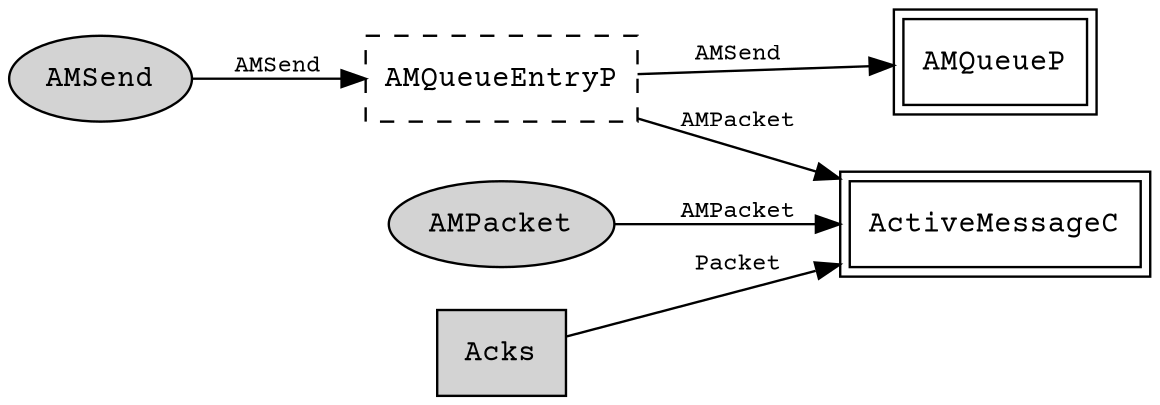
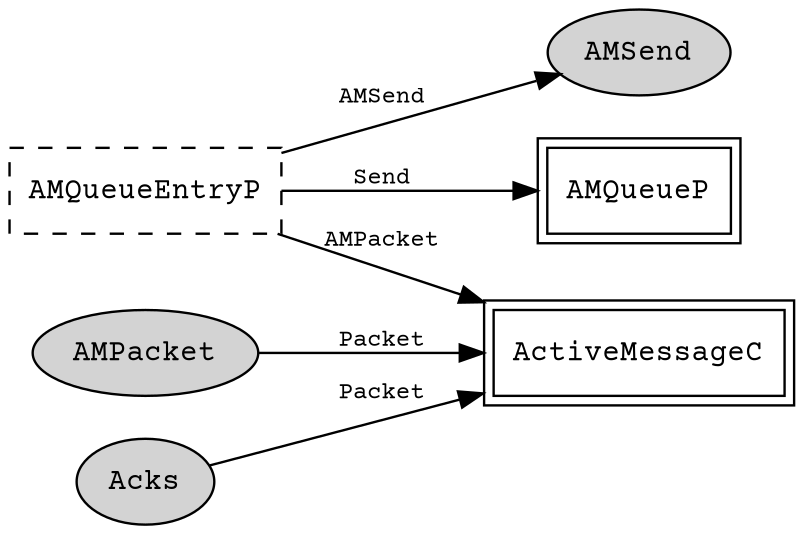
edge "AMQueueEntryP" -> "AMQueueP": label "AMSend" -> "Send"
edge "AMSend" -> "AMQueueEntryP": reversed
edge "AMPacket" -> "ActiveMessageC": label "AMPacket" -> "Packet"
node "Acks": shape box -> ellipse
